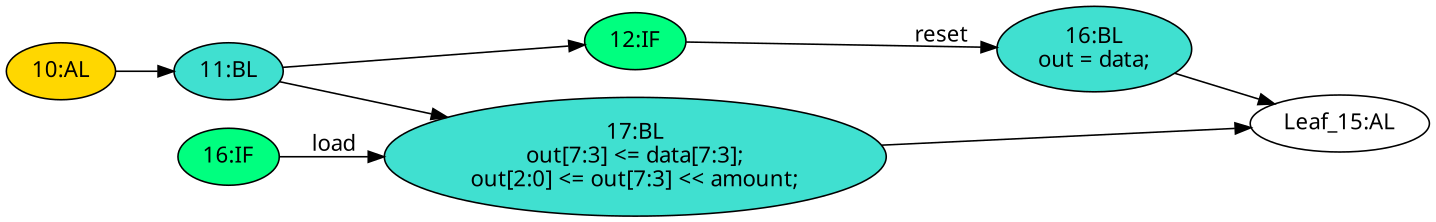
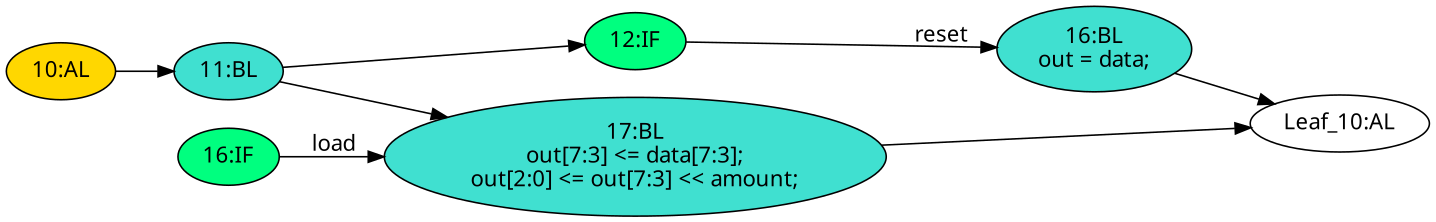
node "Leaf_15:AL": label "Leaf_15:AL" -> "Leaf_10:AL"
